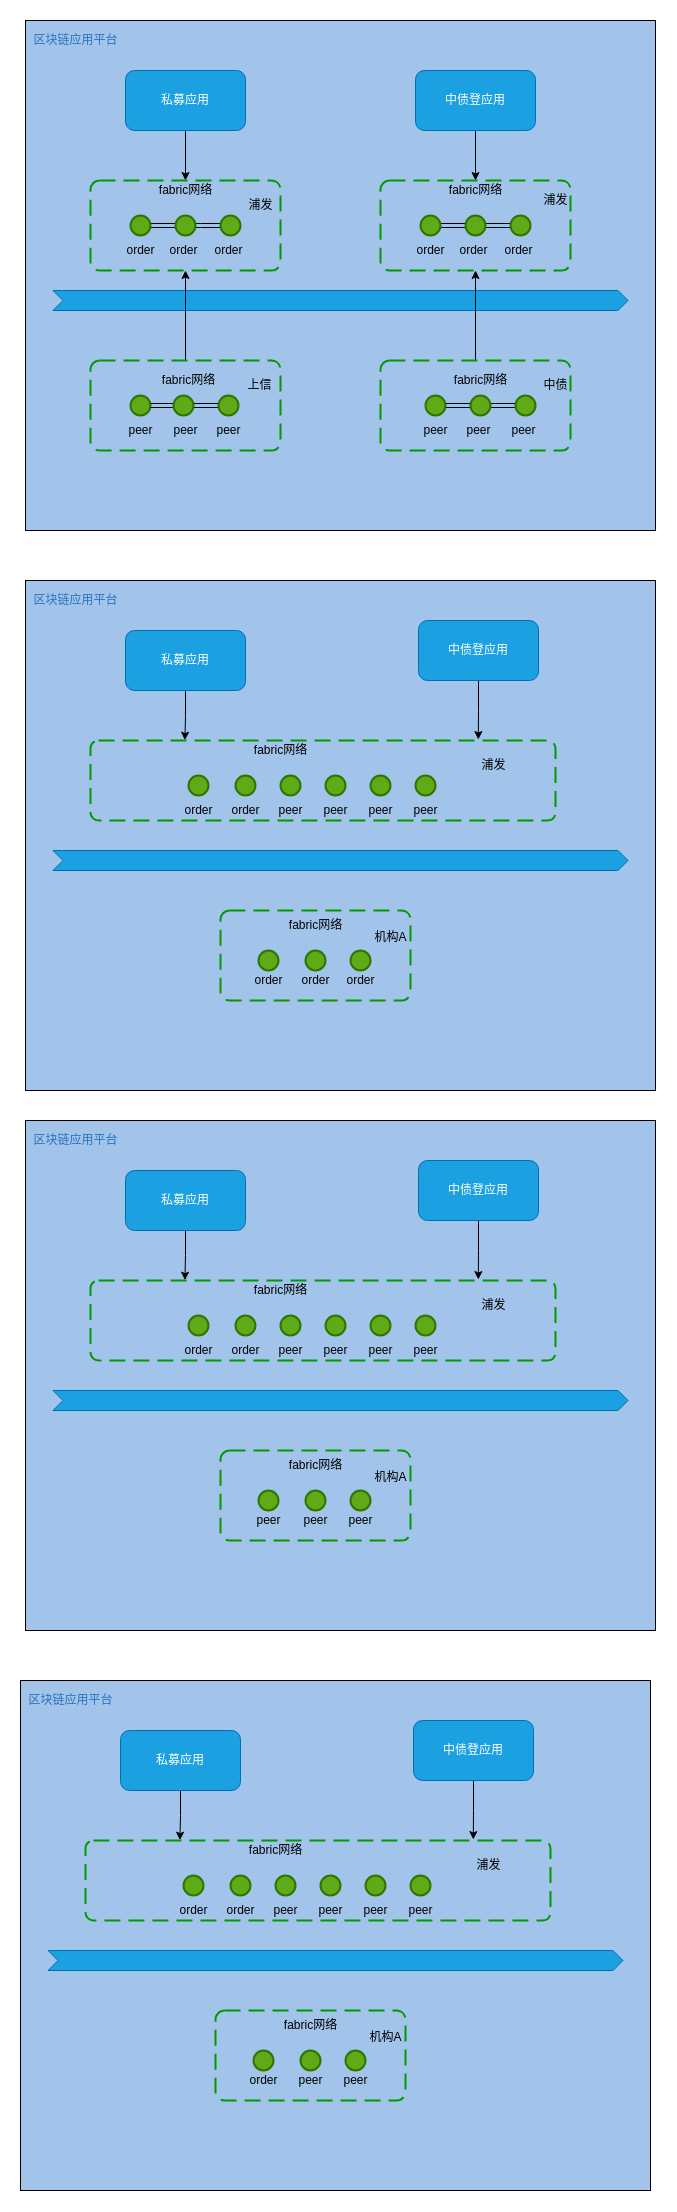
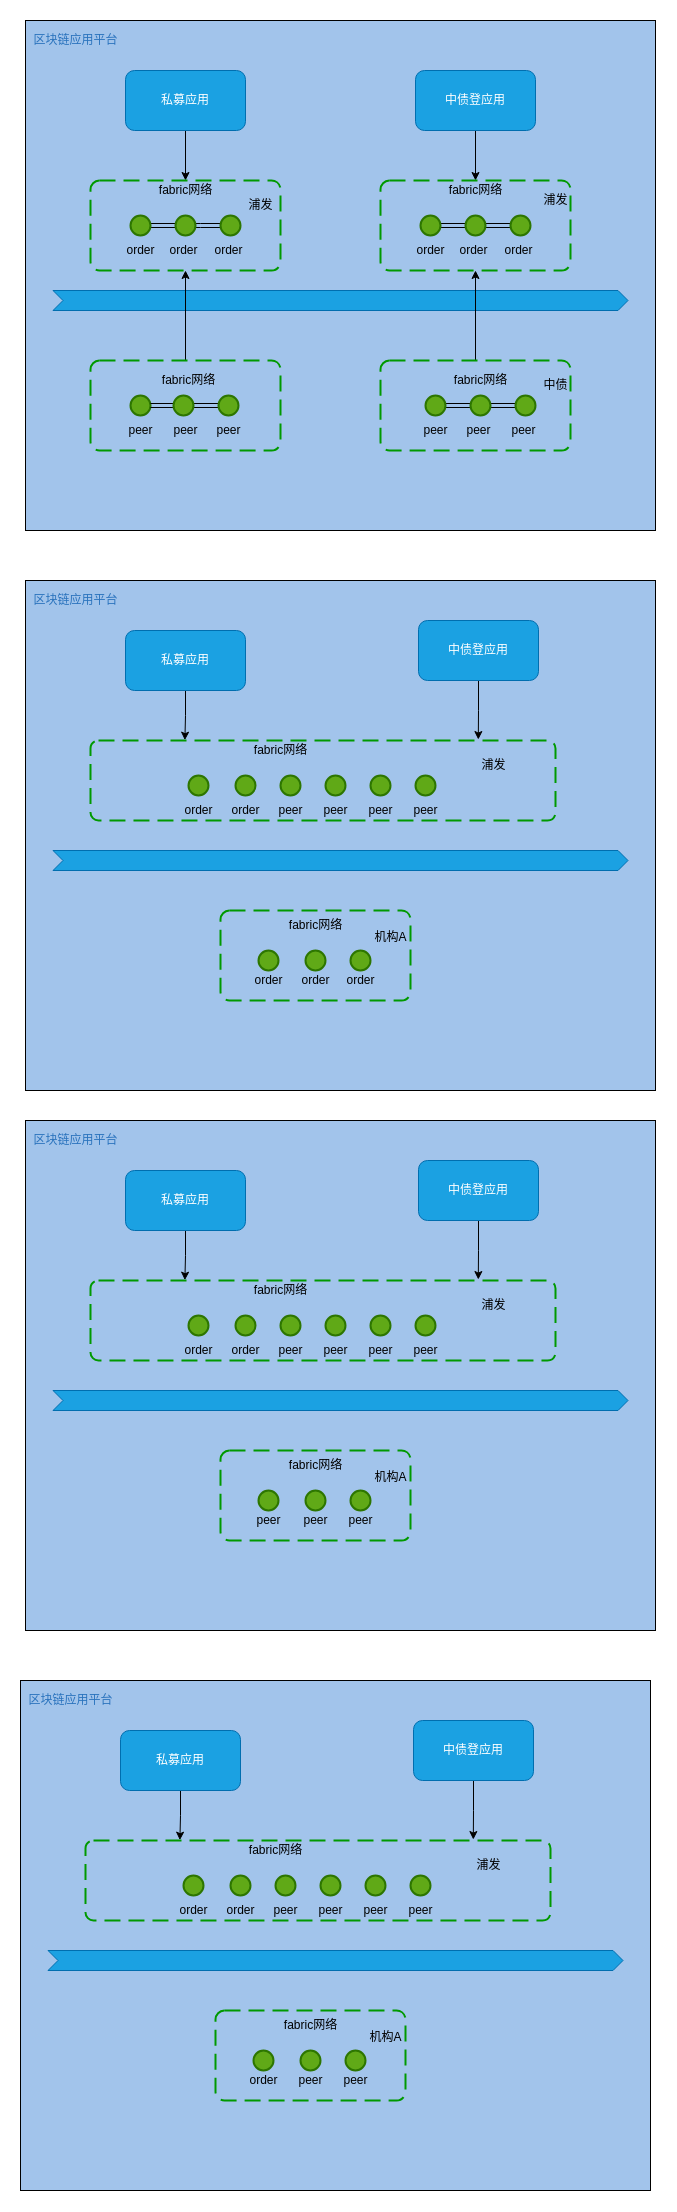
node "上信": removed
